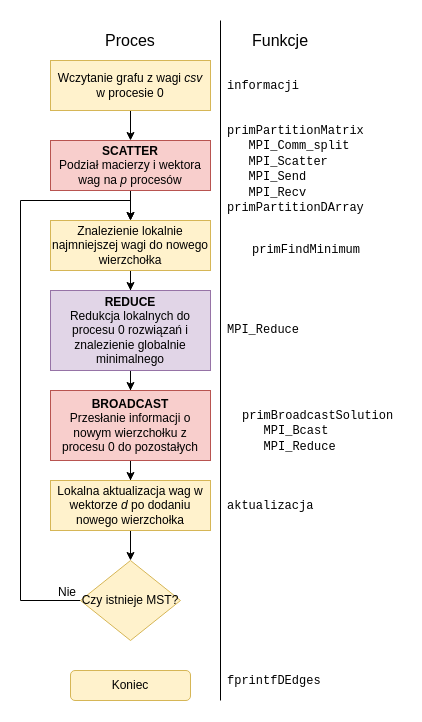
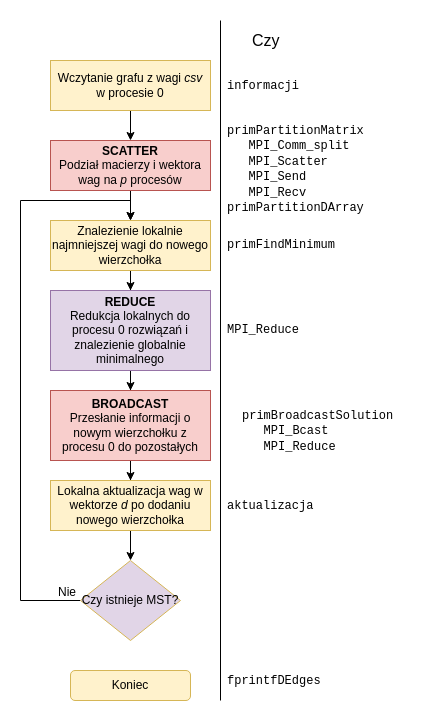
node "Proces": removed
node "Funkcje": label "Funkcje" -> "Czy"
node "primFindMinimum": moved (311, 250) -> (286, 245)
node "Czy istnieje MST?": fillcolor #fff2cc -> #e1d5e7
